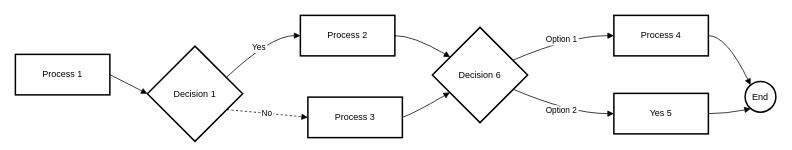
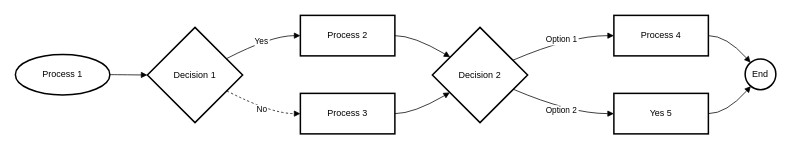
node "Process 1": shape rectangle -> ellipse
node "Decision 6": label "Decision 6" -> "Decision 2"
node "Decision 1": moved (195, 94) -> (195, 75)
node "End": moved (761, 97) -> (761, 74)
node "Process 3": moved (355, 117) -> (348, 114)
